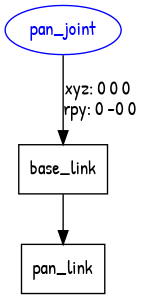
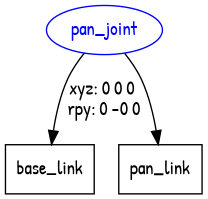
edge "base_link" -> "pan_link": now "pan_joint" -> "pan_link"
